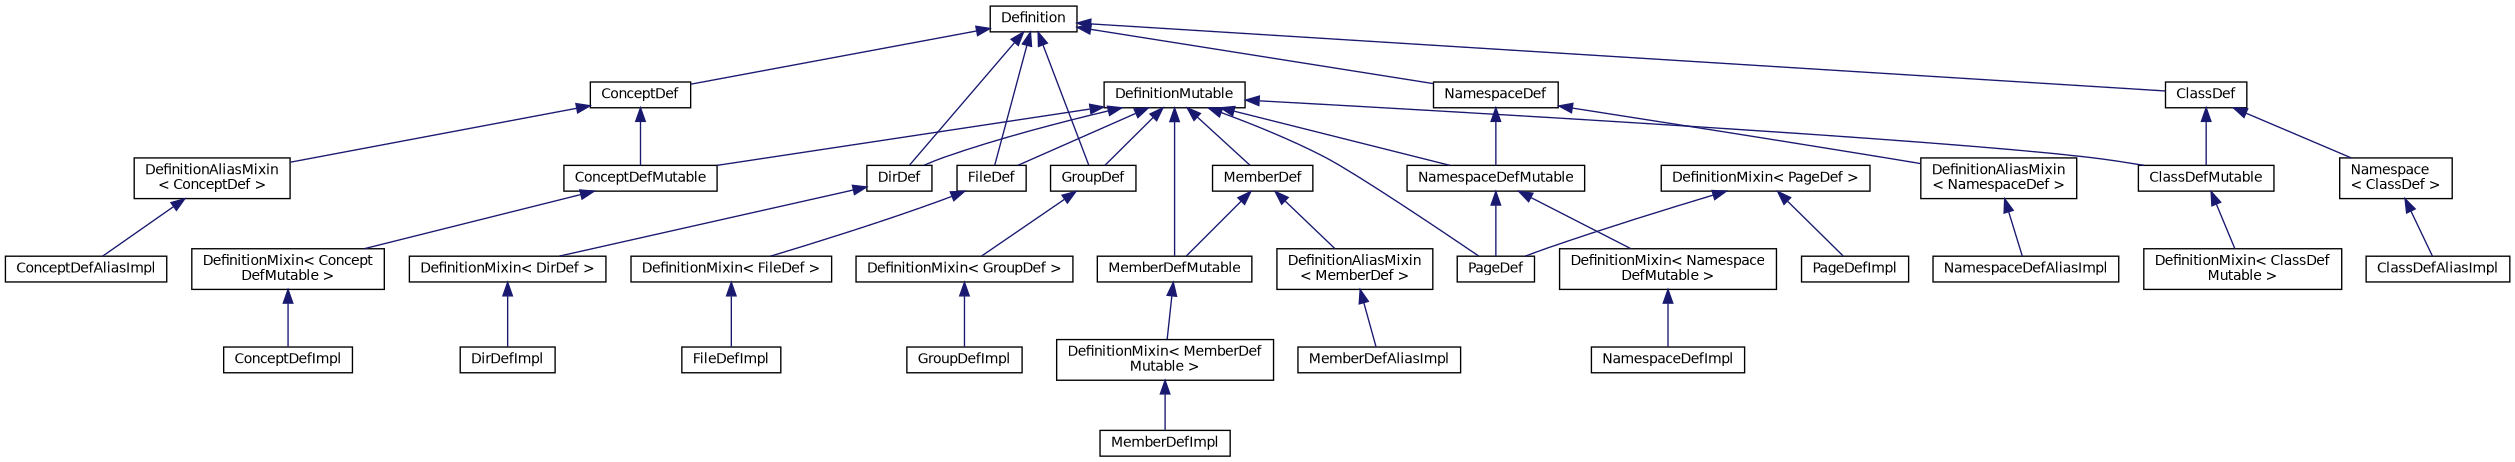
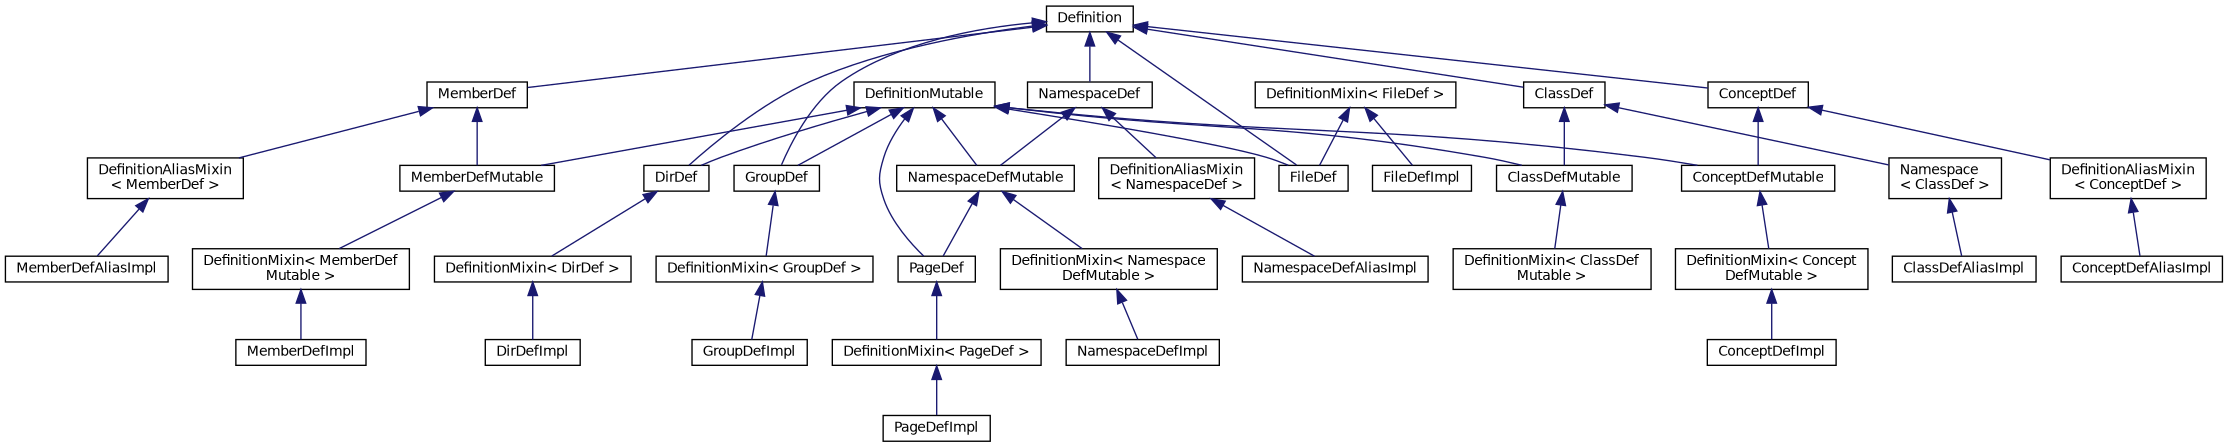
edge "MemberDef" -> "DefinitionMutable": now "MemberDef" -> "Definition"
edge "PageDef" -> "DefinitionMixin< PageDef >": reversed
edge "DefinitionMixin< FileDef >" -> "FileDef": reversed
